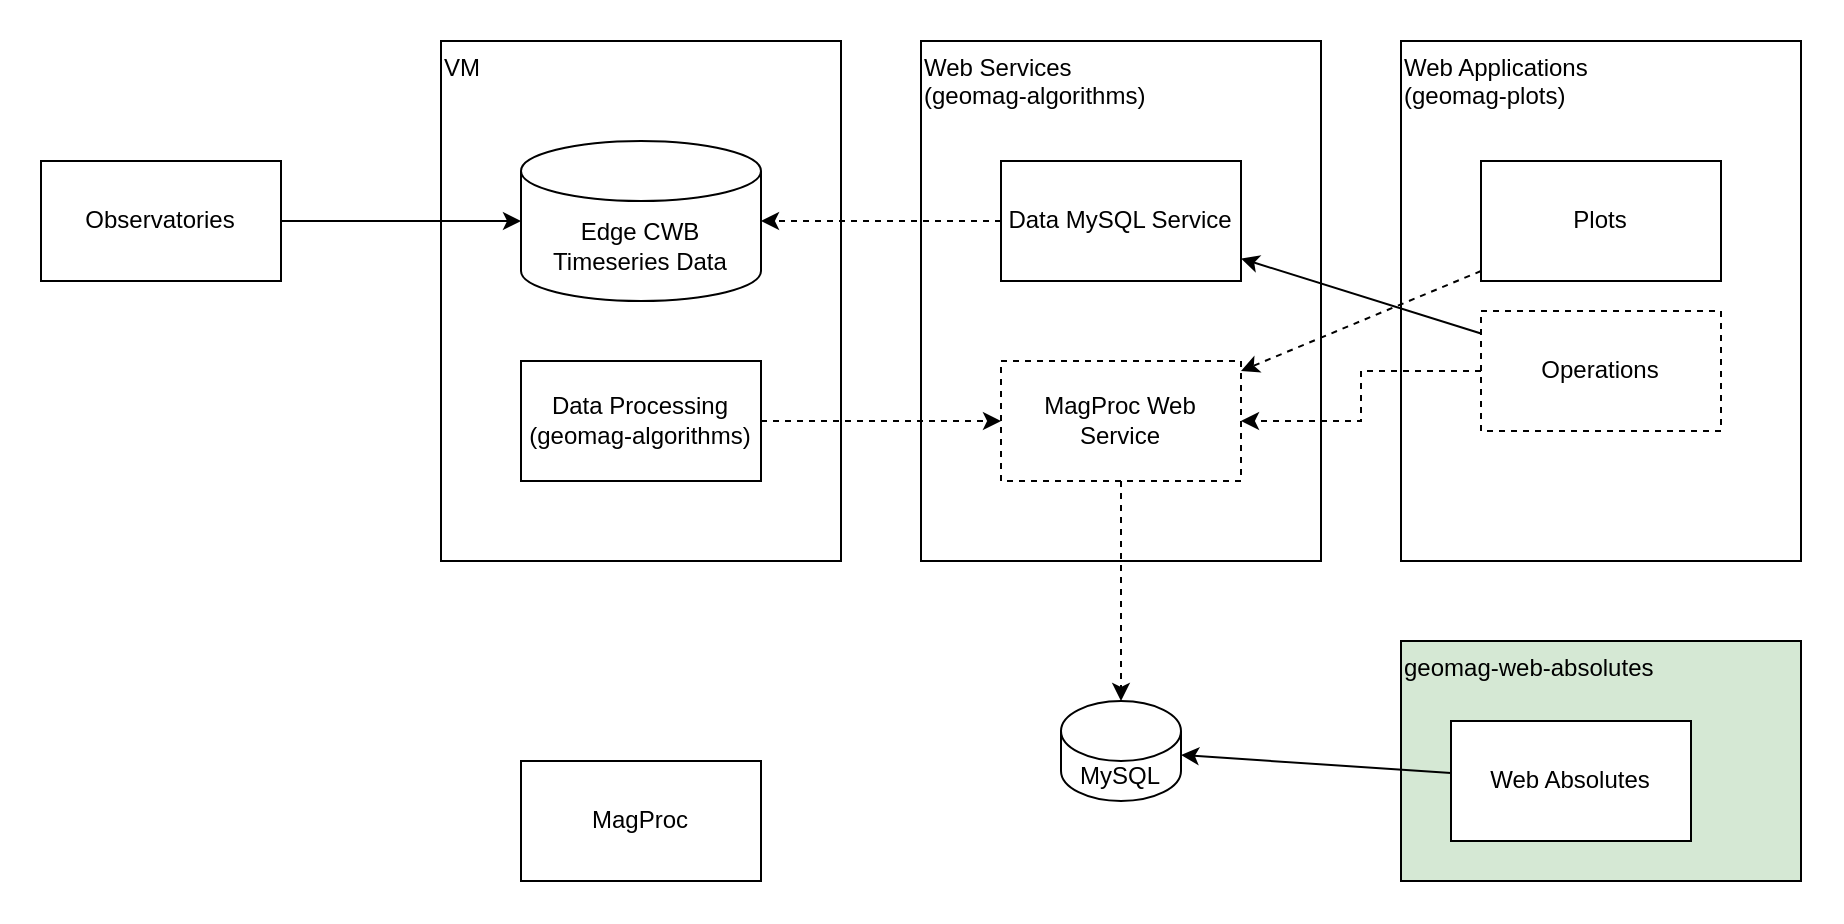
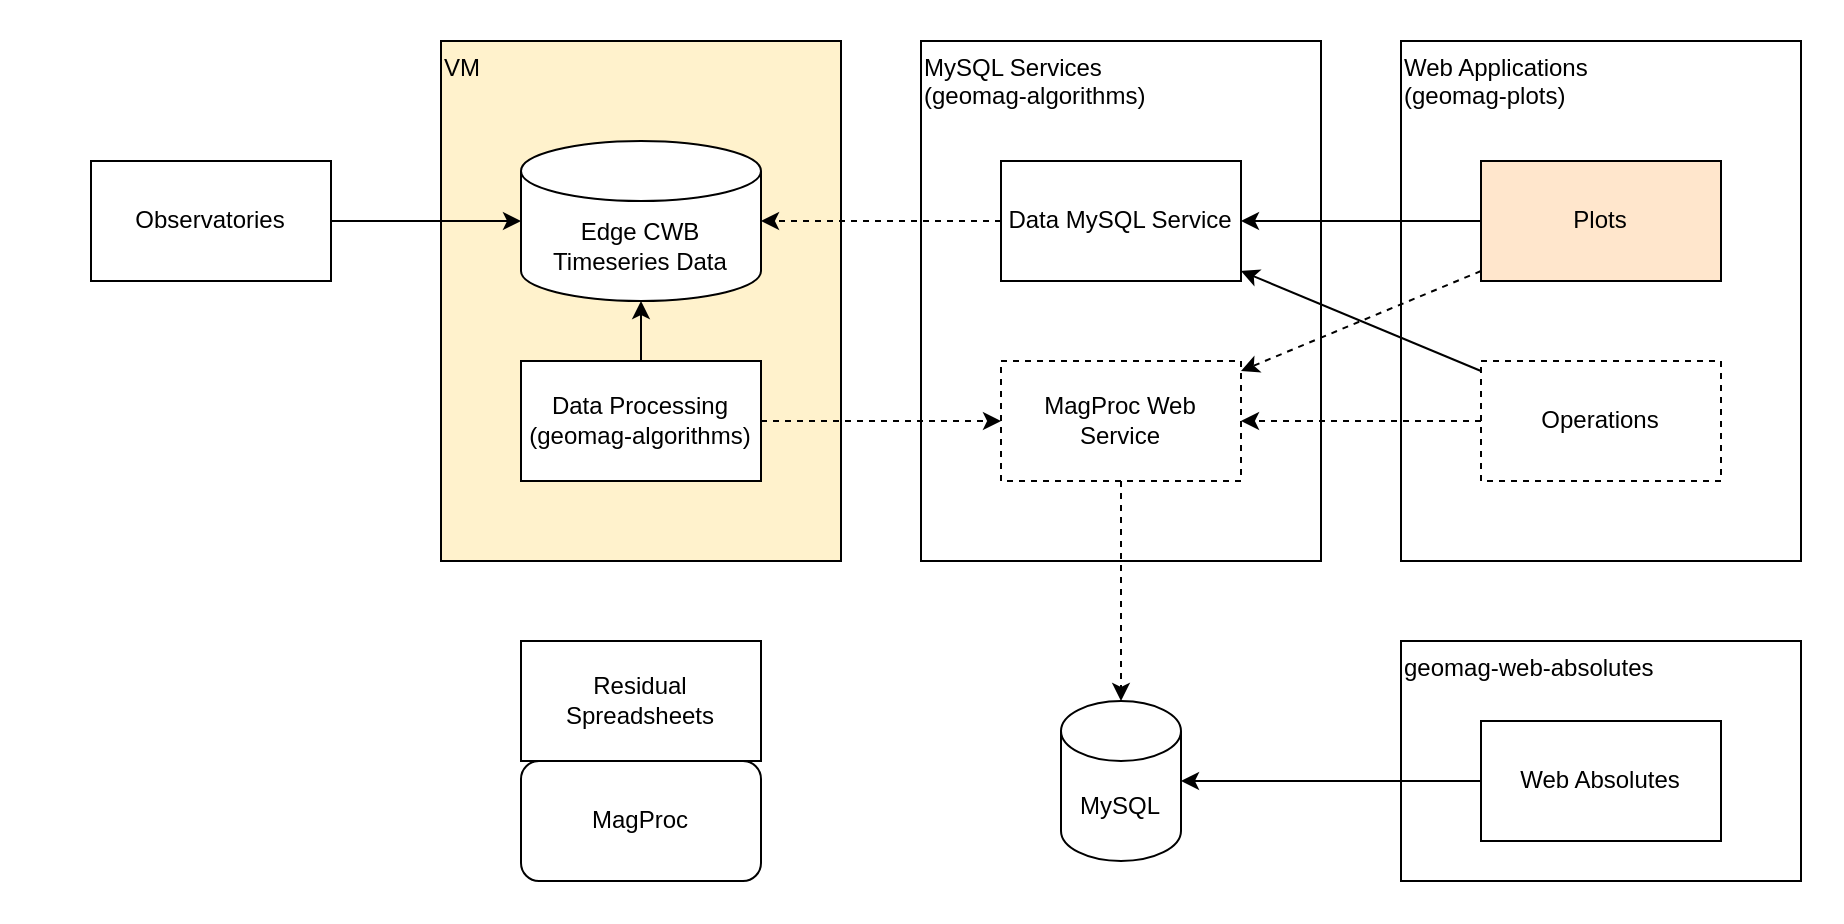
node "VM": fillcolor #ffffff -> #fff2cc
node "Web Services (geomag-algorithms)": label "Web Services (geomag-algorithms)" -> "MySQL Services (geomag-algorithms)"
node "Observatories": moved (161, 221) -> (211, 221)
edge "Plots" -> "Data MySQL Service": added
node "Plots": fillcolor #ffffff -> #ffe6cc
edge "Data Processing (geomag-algorithms)" -> "Edge CWB Timeseries Data": added
node "Operations": moved (1601, 371) -> (1601, 421)
node "geomag-web-absolutes": fillcolor #d5e8d4 -> #ffffff
node "Residual Spreadsheets": added
node "MySQL": size 120x100 -> 120x160
node "Web Absolutes": moved (1571, 781) -> (1601, 781)
node "MagProc": shape rectangle -> rounded rectangle
